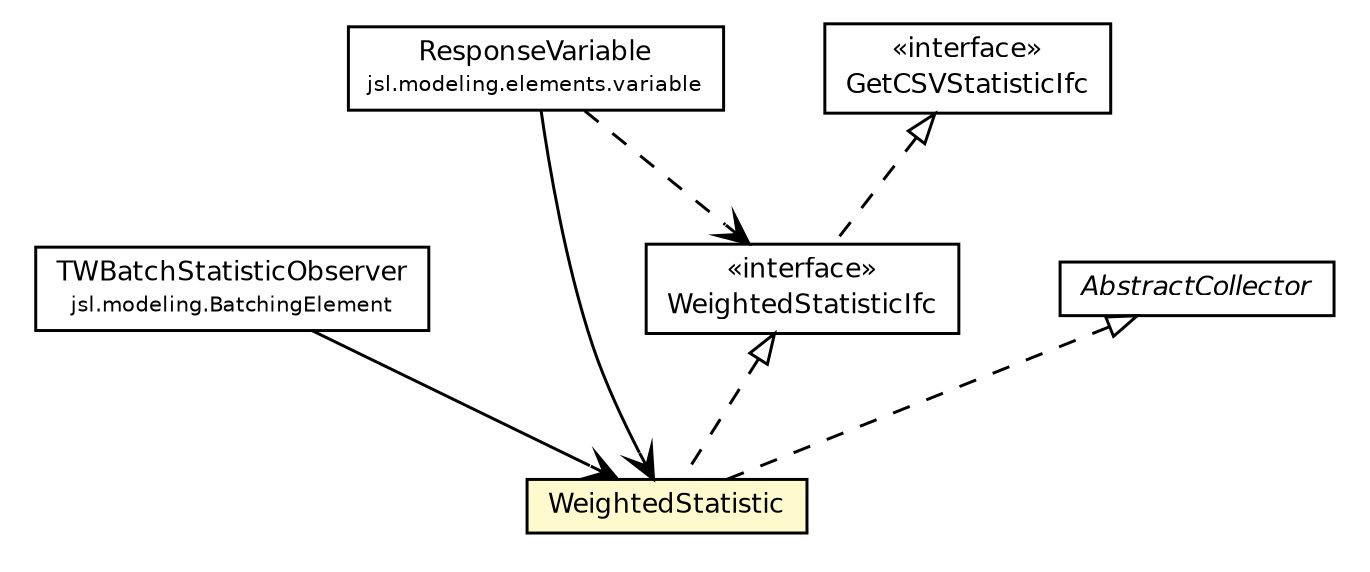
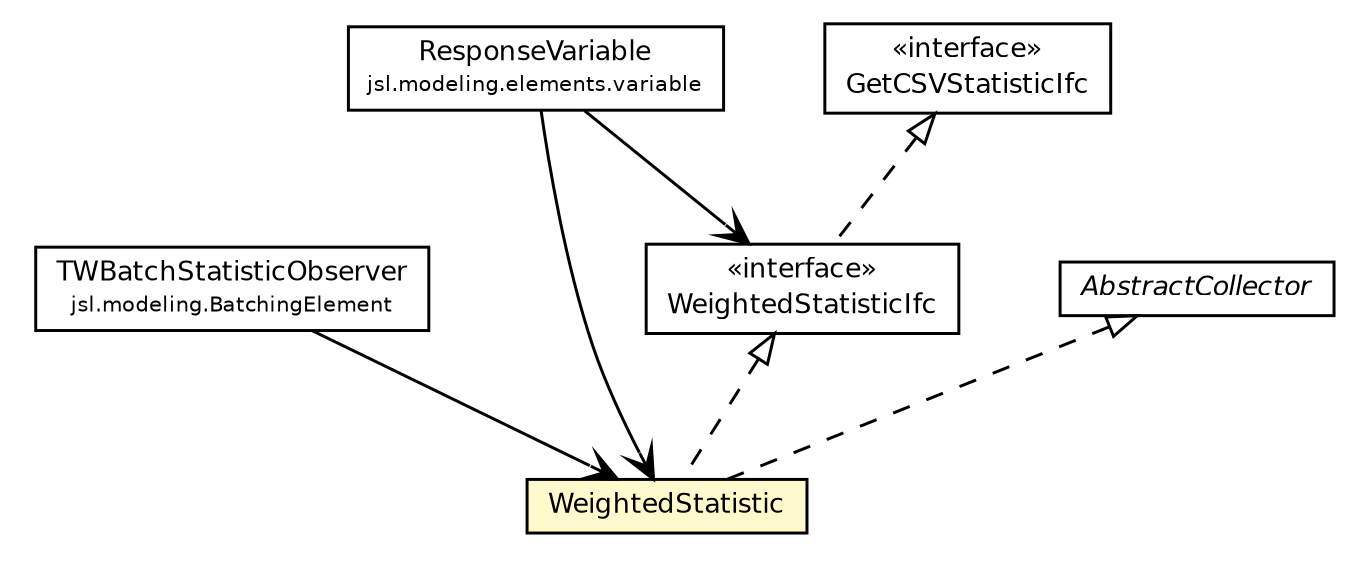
edge "ResponseVariable" -> "WeightedStatisticIfc": style dashed -> solid
